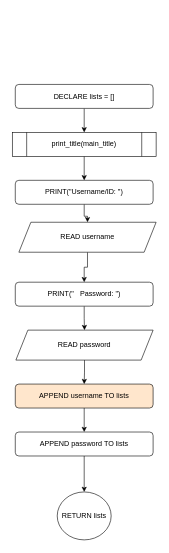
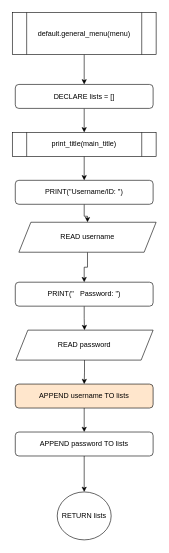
node "default.general_menu(menu)": added
edge "default.general_menu(menu)" -> "DECLARE lists = []": added
